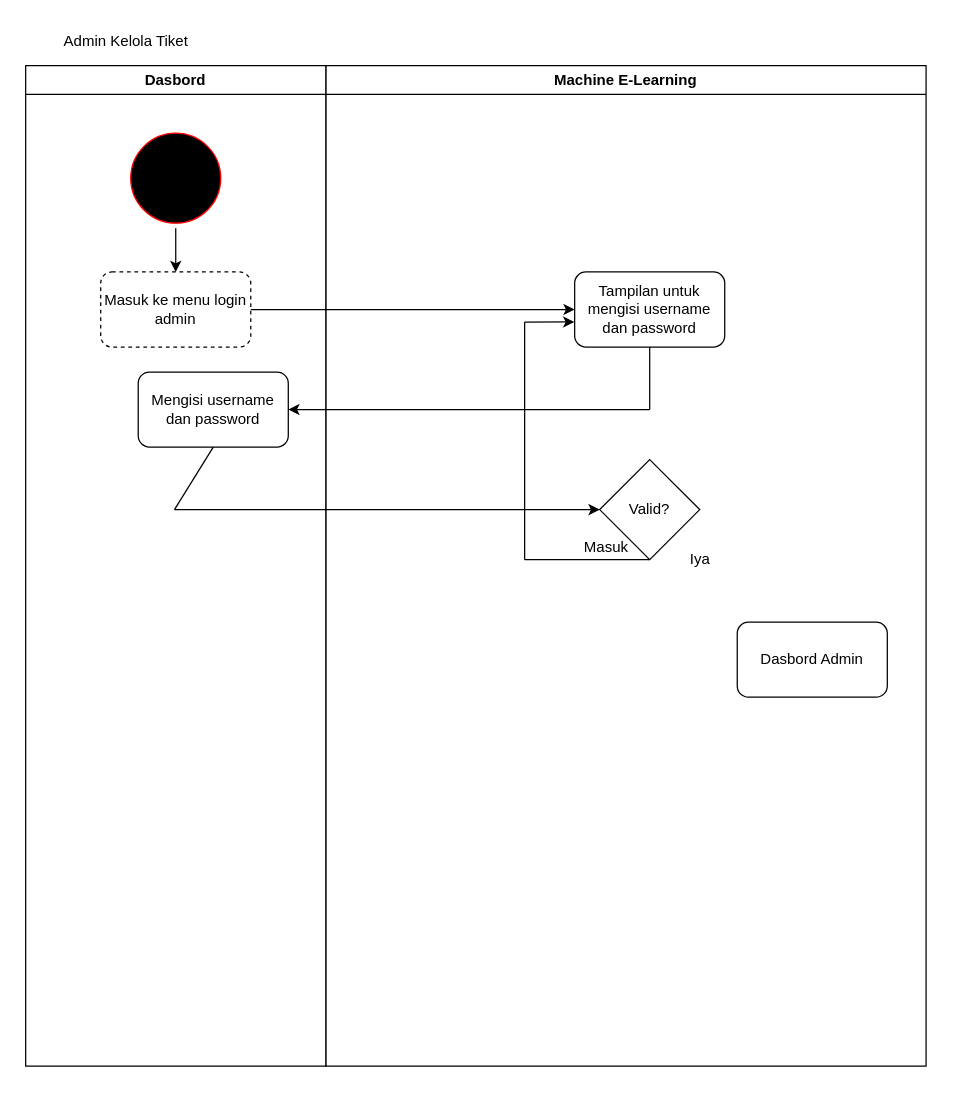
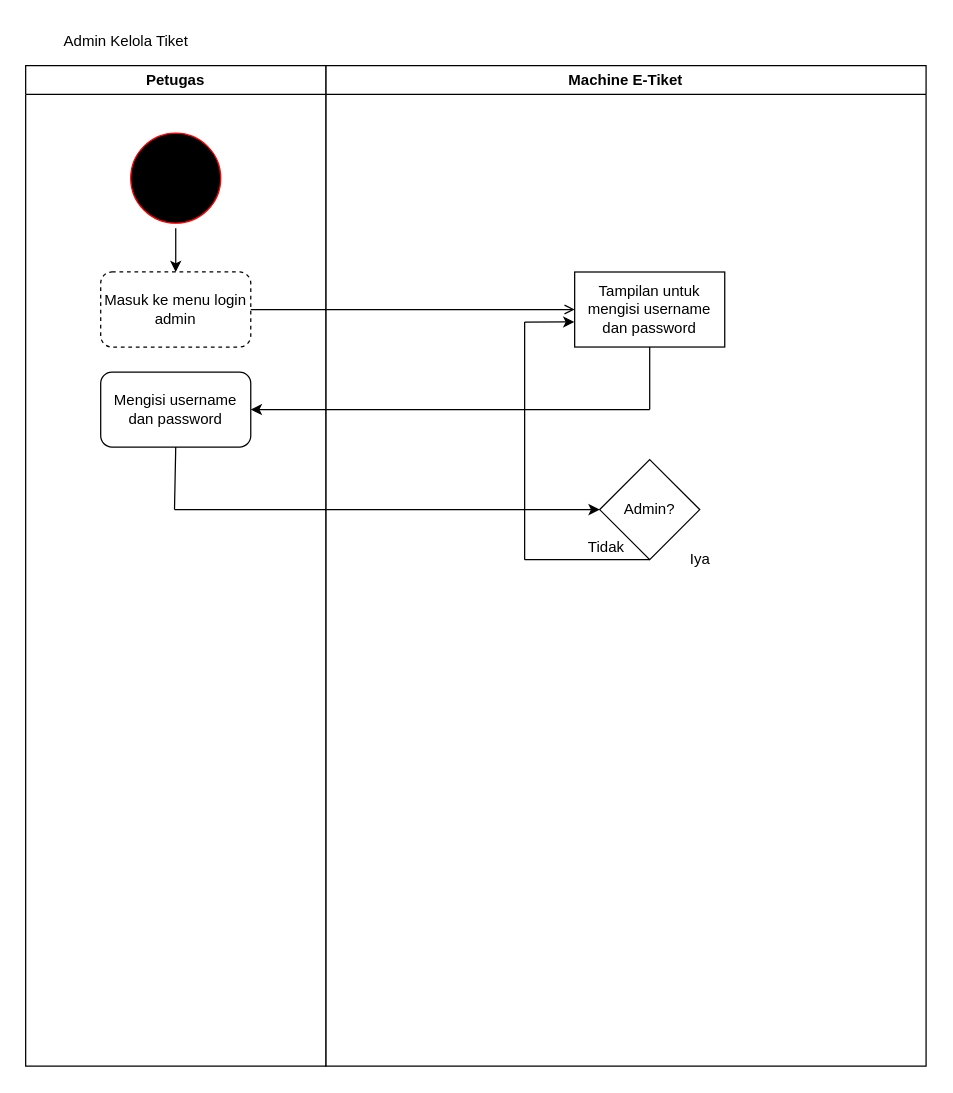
node "Dasbord": label "Dasbord" -> "Petugas"
node "Machine E-Learning": label "Machine E-Learning" -> "Machine E-Tiket"
edge "Masuk ke menu login admin" -> "Tampilan untuk mengisi username dan password": arrowhead classic -> open
node "Tampilan untuk mengisi username dan password": shape rounded rectangle -> rectangle
node "Mengisi username dan password": moved (213, 409) -> (176, 409)
node "Valid?": label "Valid?" -> "Admin?"
node "Masuk": label "Masuk" -> "Tidak"
node "Dasbord Admin": removed
